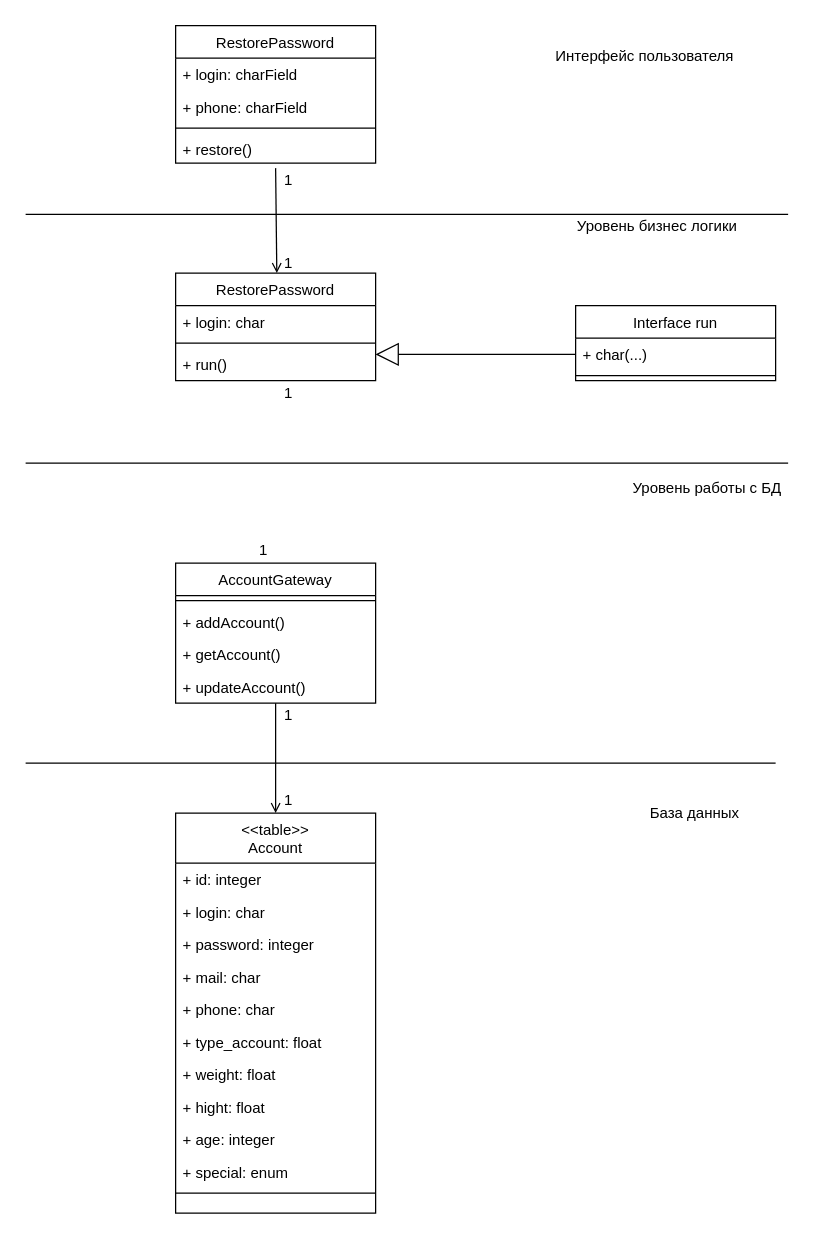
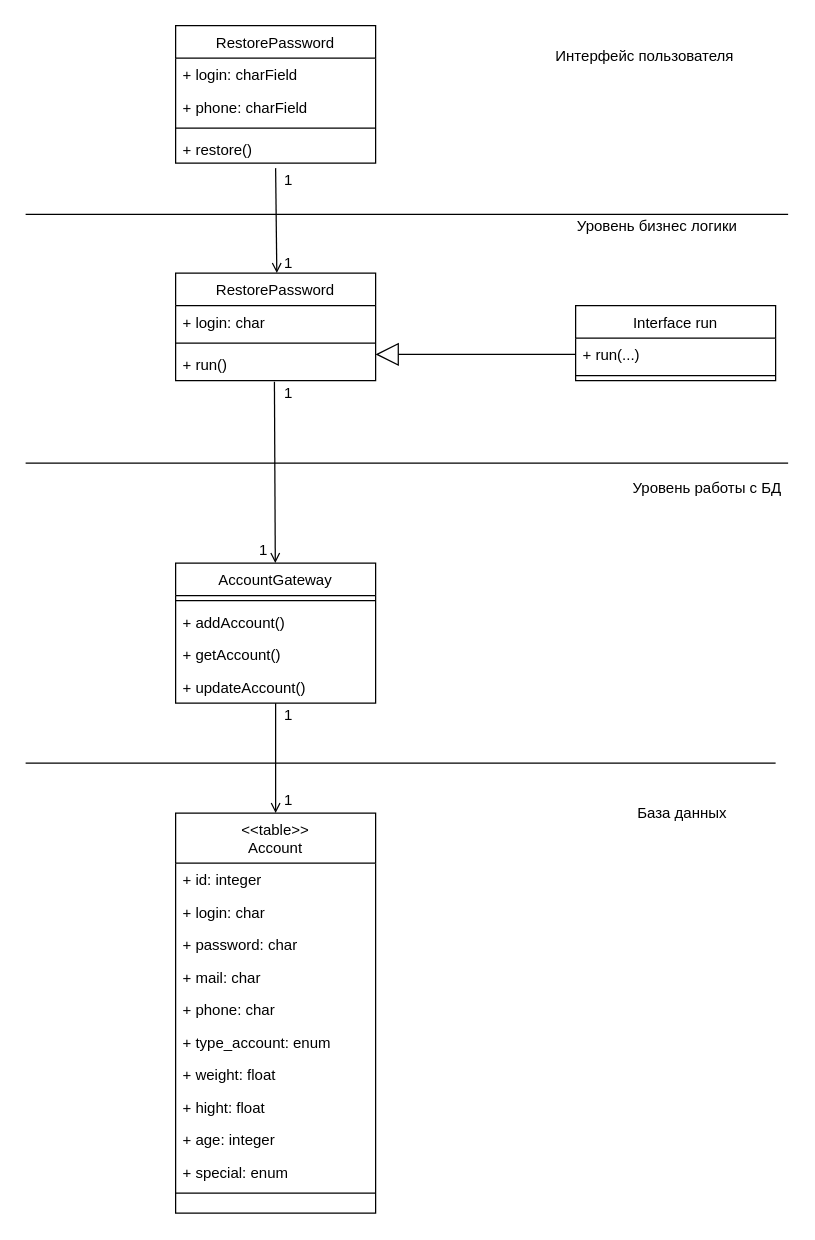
node "+ char(...)": label "+ char(...)" -> "+ run(...)"
edge "+ run()" -> "AccountGateway": added
node "База данных": moved (694, 813) -> (682, 813)
node "+ password: integer": label "+ password: integer" -> "+ password: char"
node "+ type_account: float": label "+ type_account: float" -> "+ type_account: enum"
